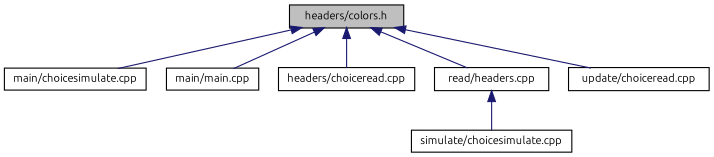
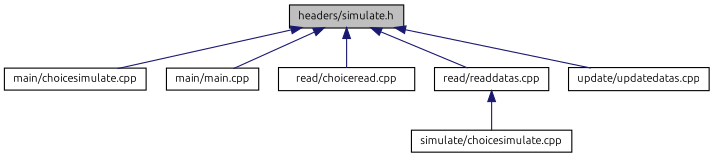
node "headers/colors.h": label "headers/colors.h" -> "headers/simulate.h"
node "headers/choiceread.cpp": label "headers/choiceread.cpp" -> "read/choiceread.cpp"
node "read/headers.cpp": label "read/headers.cpp" -> "read/readdatas.cpp"
node "update/choiceread.cpp": label "update/choiceread.cpp" -> "update/updatedatas.cpp"
